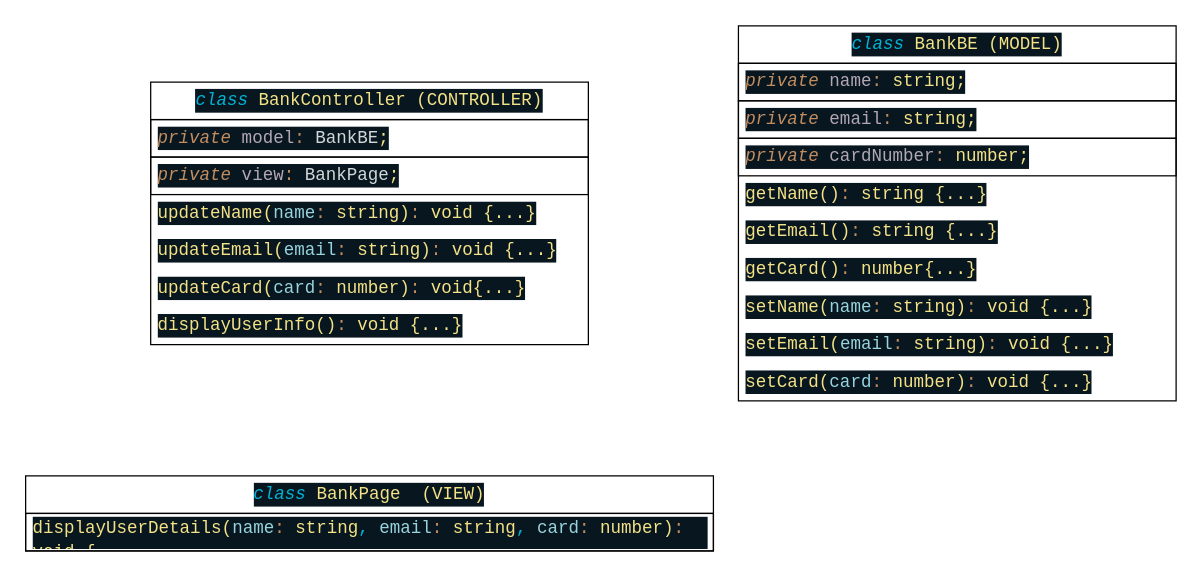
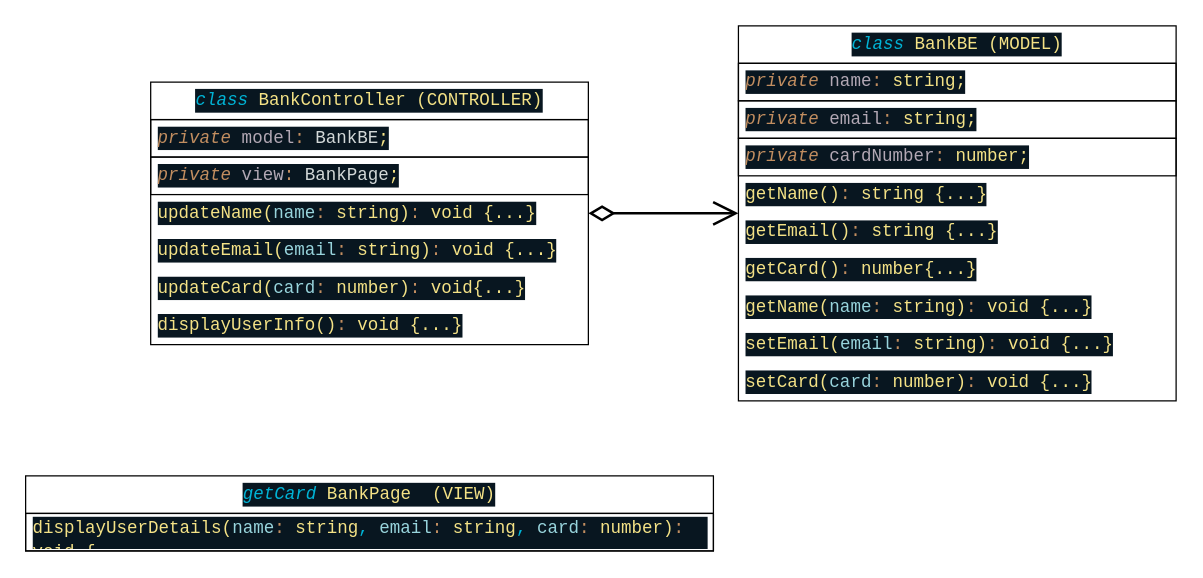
edge "class BankController (CONTROLLER)" -- "class BankBE (MODEL)": added
node "setName(name: string): void {...}": label "setName(name: string): void {...}" -> "getName(name: string): void {...}"
node "class BankPage (VIEW)": label "class BankPage (VIEW)" -> "getCard BankPage (VIEW)"
